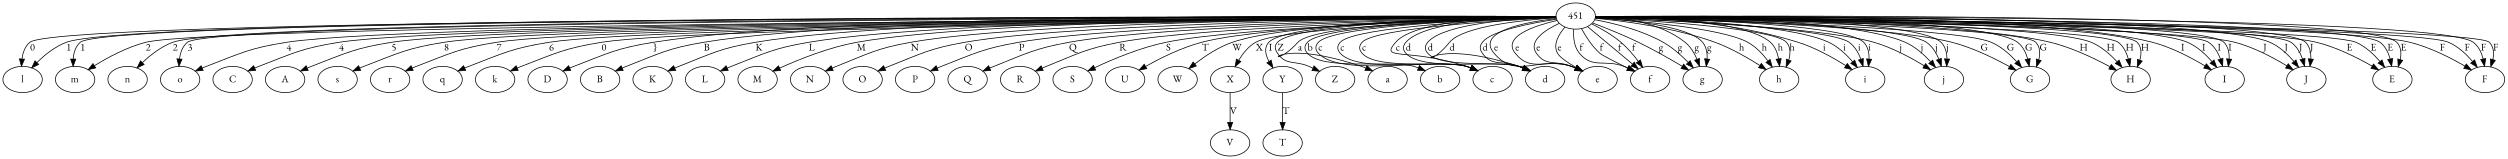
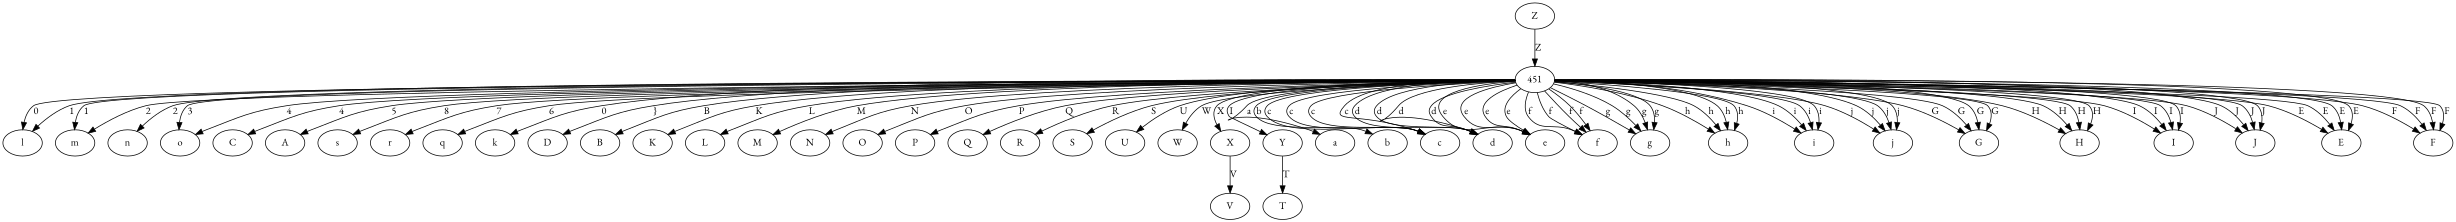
edge "451" -> "Z": reversed
edge "451" -> "U": label "T" -> "U"
